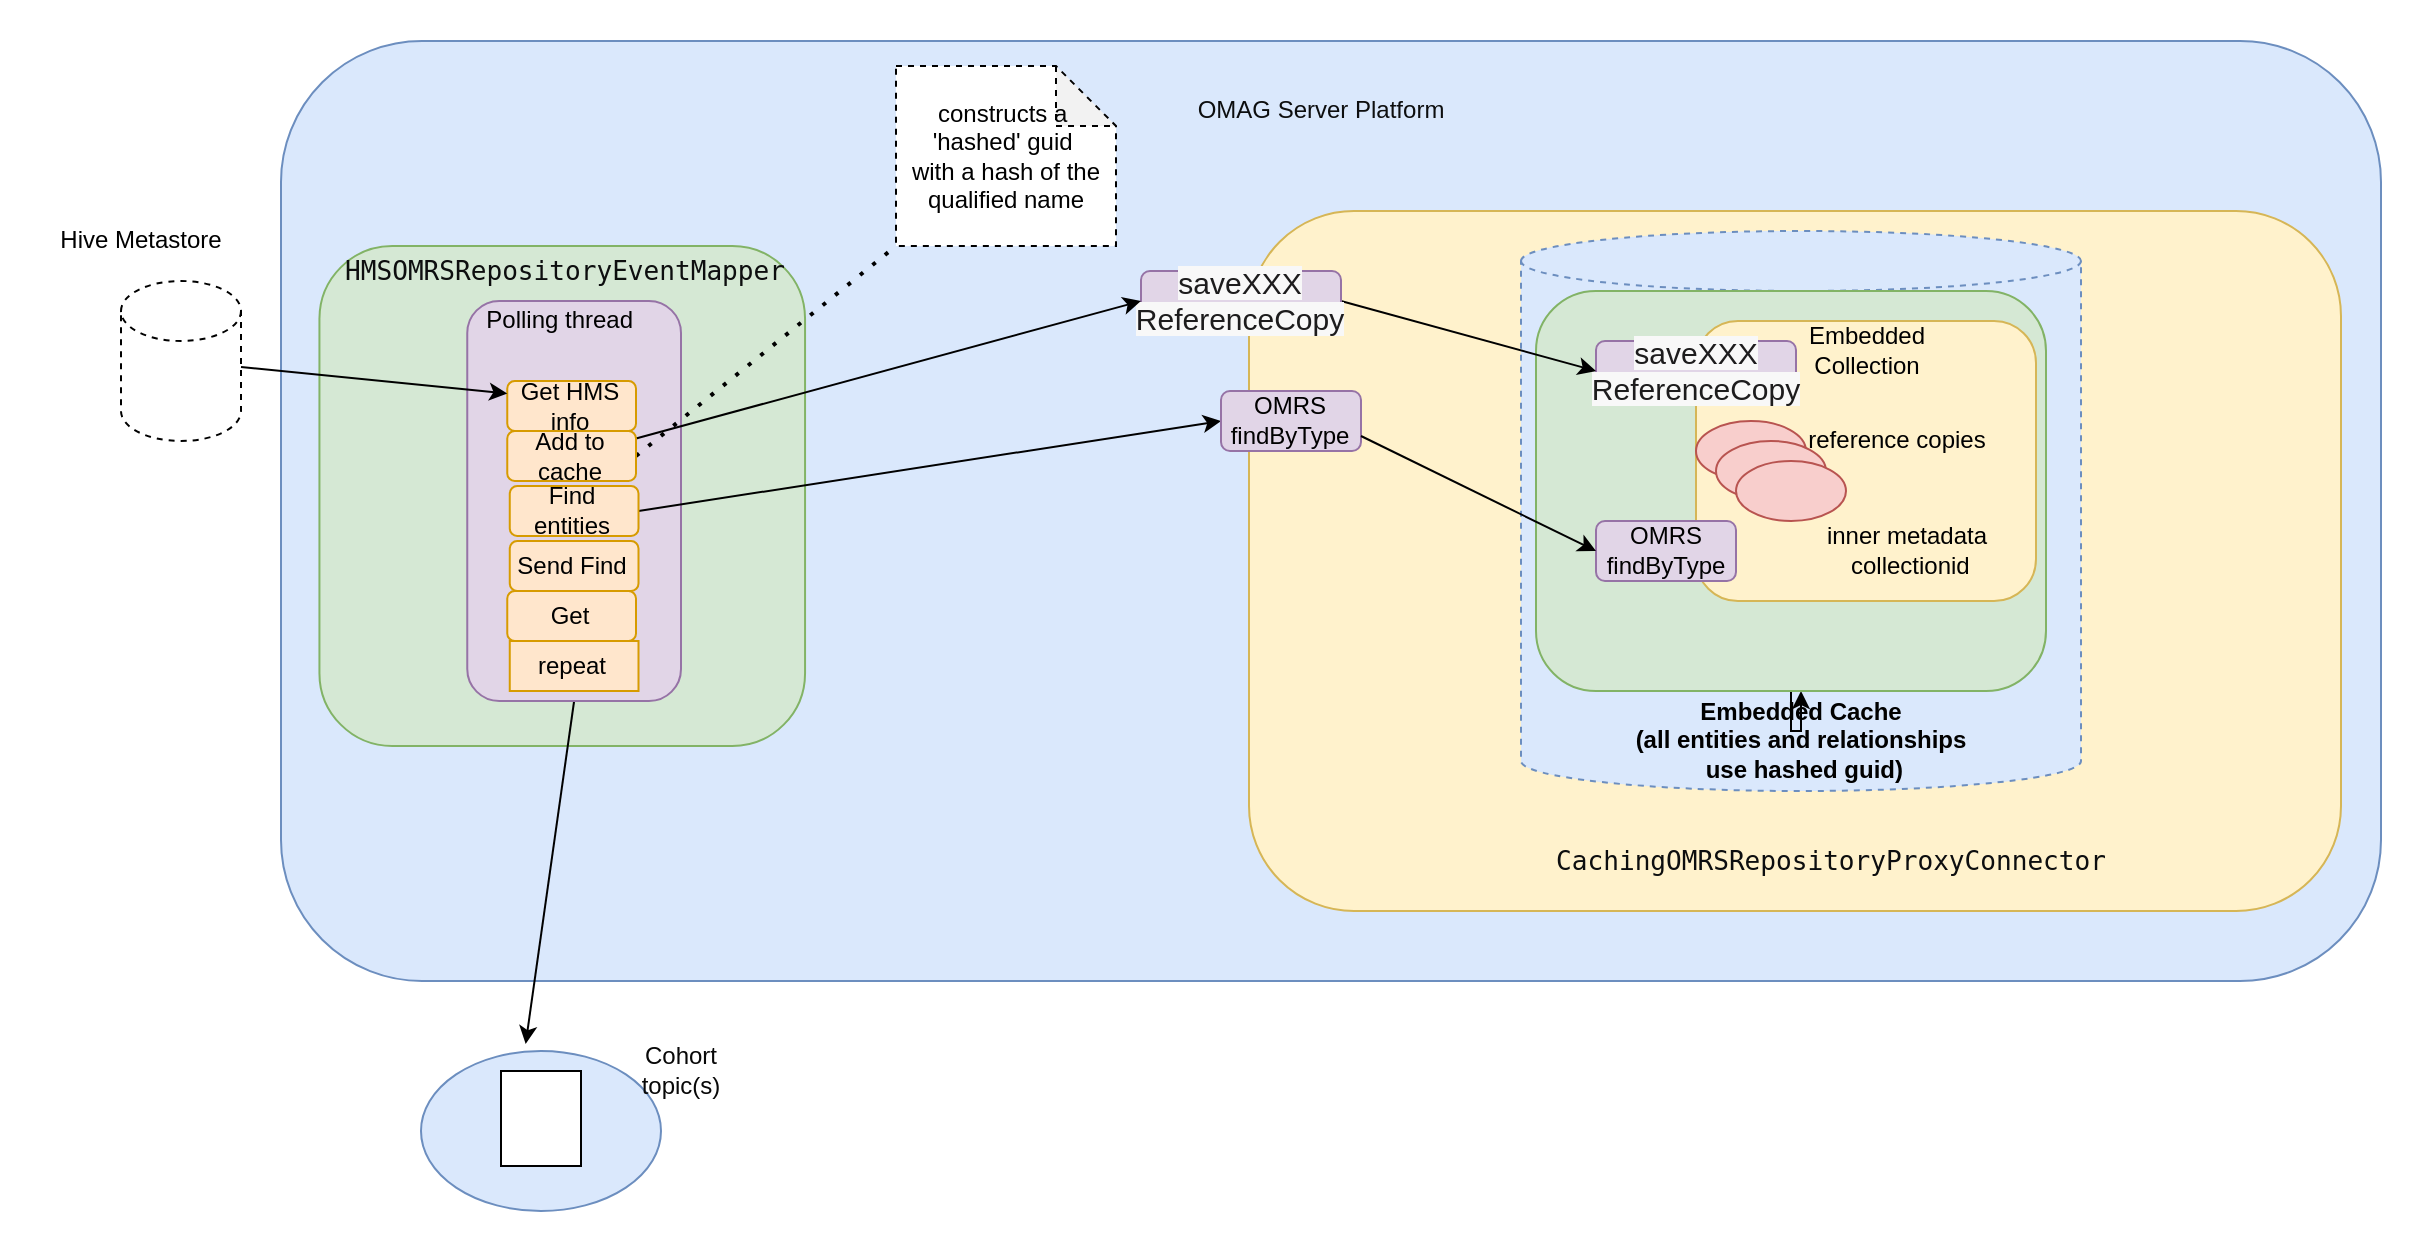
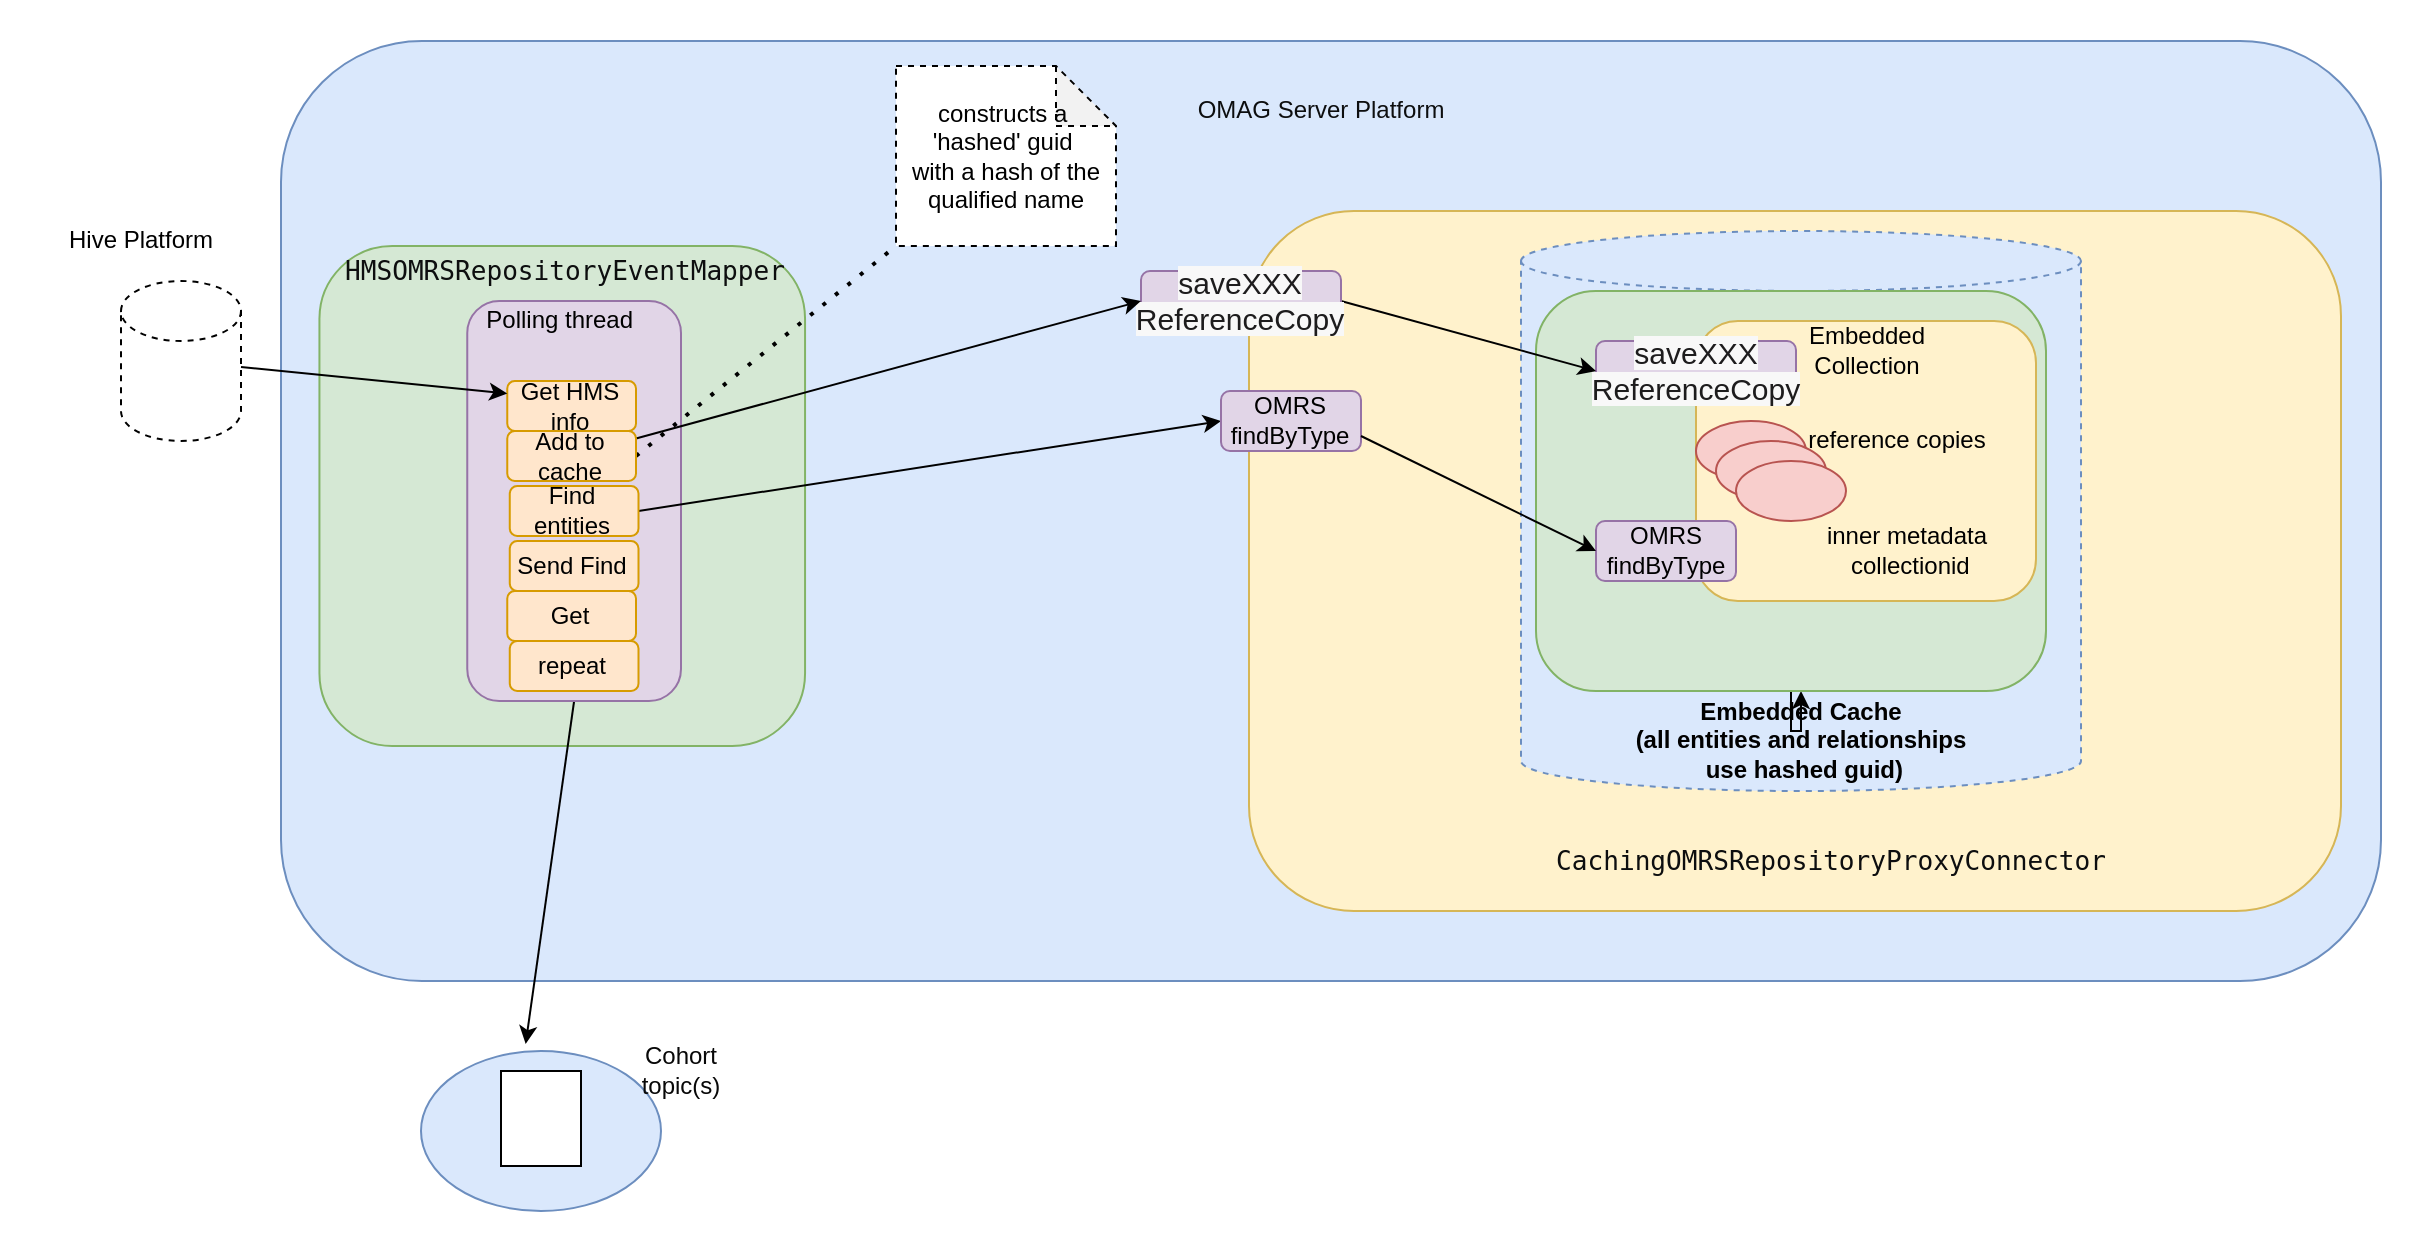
node "Hive Metastore": label "Hive Metastore" -> "Hive Platform"
node "repeat": shape rectangle -> rounded rectangle
